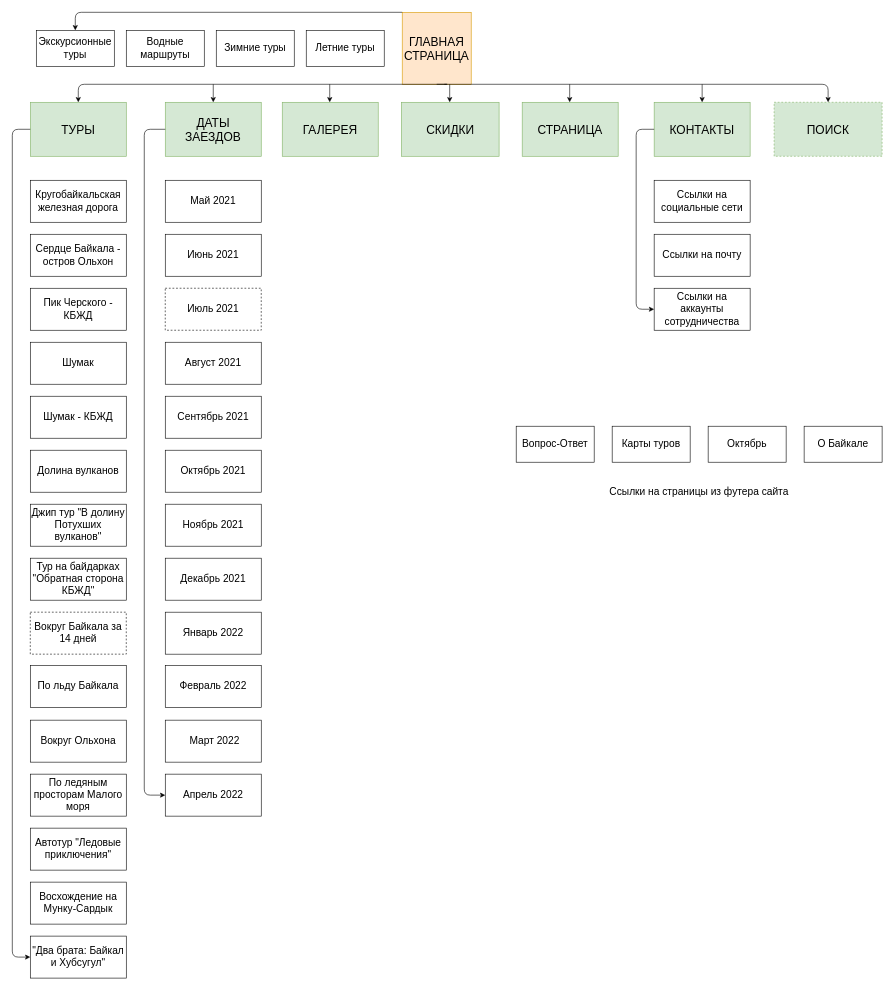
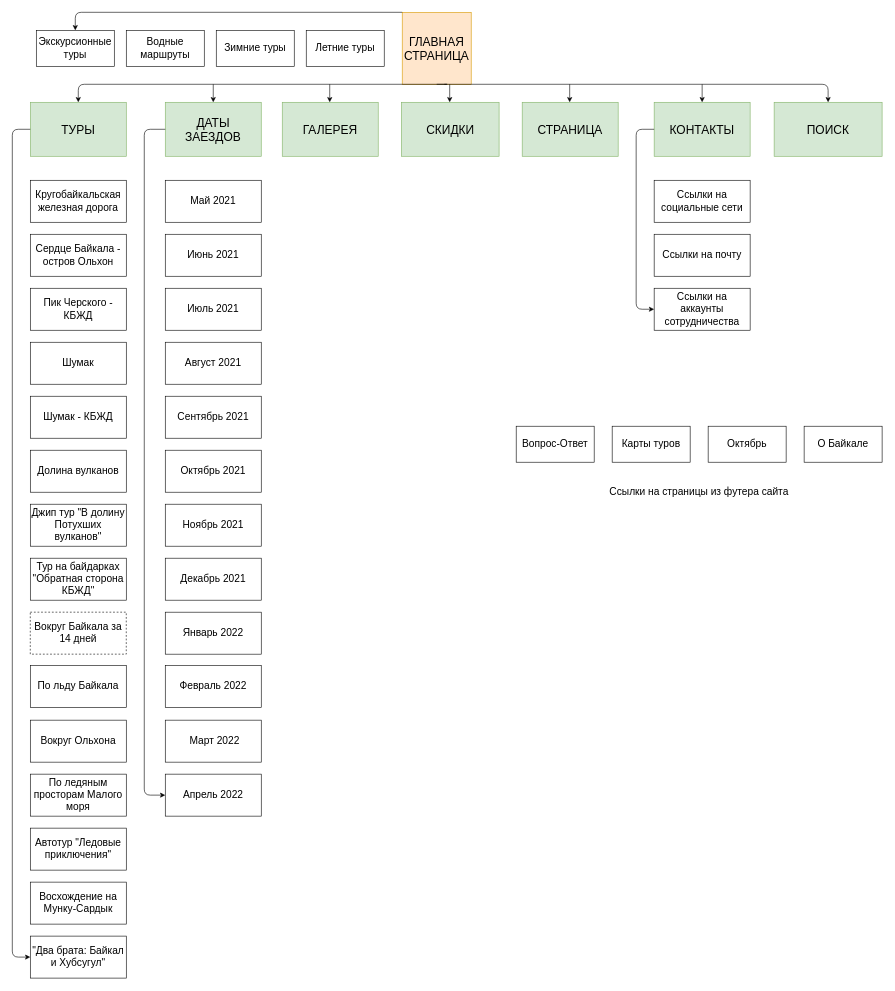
node "ПОИСК": style dashed -> solid
node "Июль 2021": style dashed -> solid
